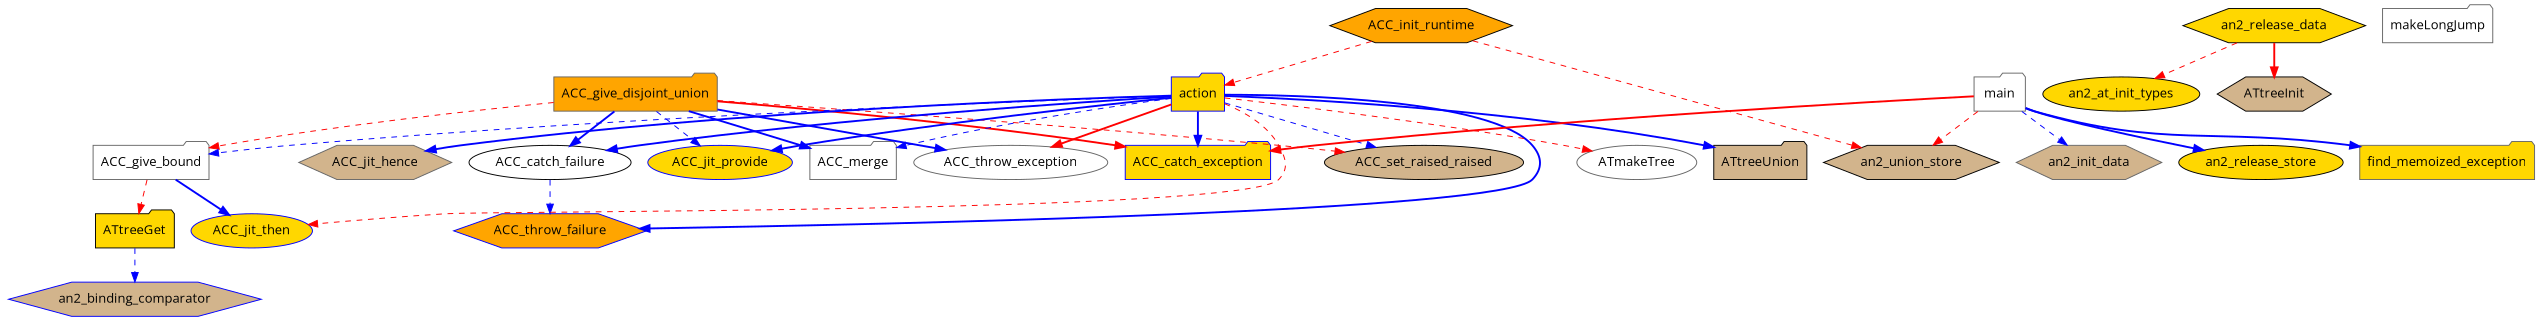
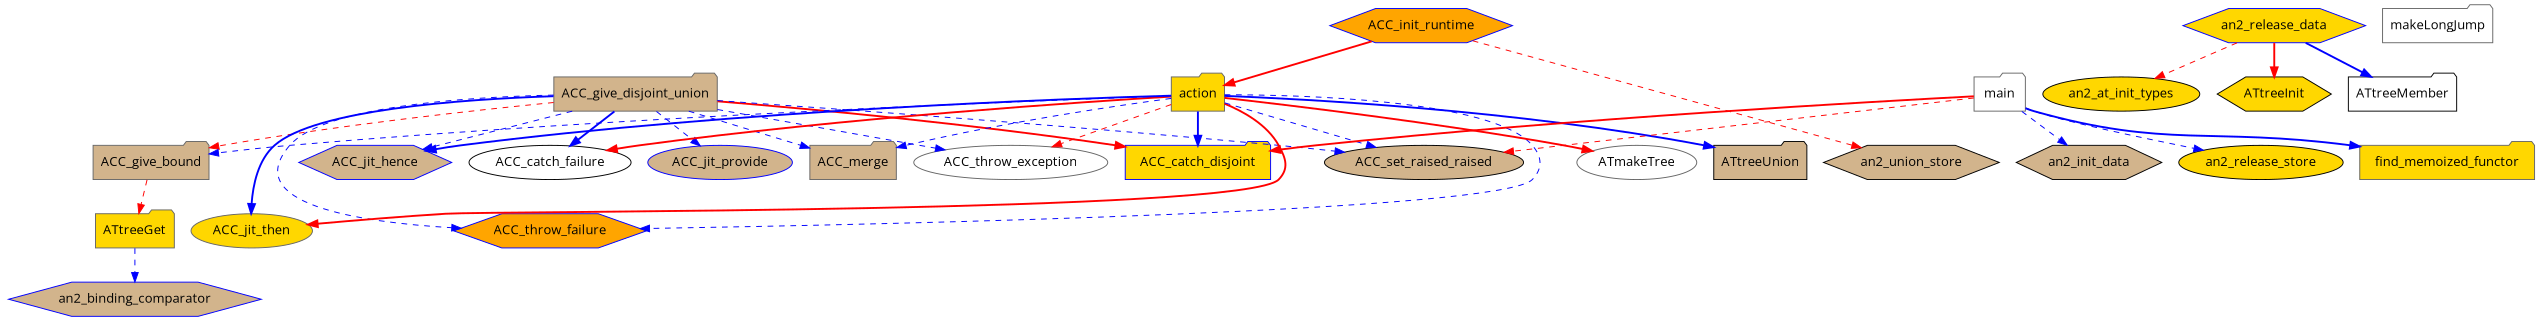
node "ACC_init_runtime": color black -> blue
node "an2_release_data": color black -> blue
edge "ACC_init_runtime" -> "action": style dashed -> bold
node "ACC_give_disjoint_union": fillcolor orange -> tan
node "action": color blue -> gray40
node "ATtreeInit": fillcolor tan -> gold
node "ATtreeMember": added
edge "action" -> "ACC_jit_provide": removed
edge "action" -> "ATmakeTree": style dashed -> bold
edge "ACC_give_disjoint_union" -> "ACC_jit_hence": added
edge "action" -> "ACC_catch_failure": color blue -> red
edge "action" -> "ACC_throw_exception": style bold -> dashed
edge "ACC_give_disjoint_union" -> "ACC_set_raised_raised": color red -> blue
edge "main" -> "an2_union_store": now "main" -> "ACC_set_raised_raised"
edge "ACC_give_disjoint_union" -> "ACC_merge": style bold -> dashed
edge "ACC_give_disjoint_union" -> "ACC_throw_exception": style bold -> dashed
edge "main" -> "an2_release_store": style bold -> dashed
node "ACC_give_bound": fillcolor white -> tan
node "ACC_jit_hence": color gray40 -> blue
node "ACC_jit_provide": fillcolor gold -> tan
node "ACC_merge": fillcolor white -> tan
node "ACC_catch_exception": label "ACC_catch_exception" -> "ACC_catch_disjoint"
node "an2_init_data": color gray40 -> black
node "find_memoized_exception": label "find_memoized_exception" -> "find_memoized_functor"
edge "ACC_catch_failure" -> "ACC_throw_failure": now "ACC_give_disjoint_union" -> "ACC_throw_failure"
edge "ACC_give_bound" -> "ACC_jit_then": now "ACC_give_disjoint_union" -> "ACC_jit_then"
edge "action" -> "ACC_jit_then": style dashed -> bold
edge "action" -> "ACC_throw_failure": style bold -> dashed
node "ATtreeGet": color black -> gray40
node "ACC_jit_then": color blue -> gray40
